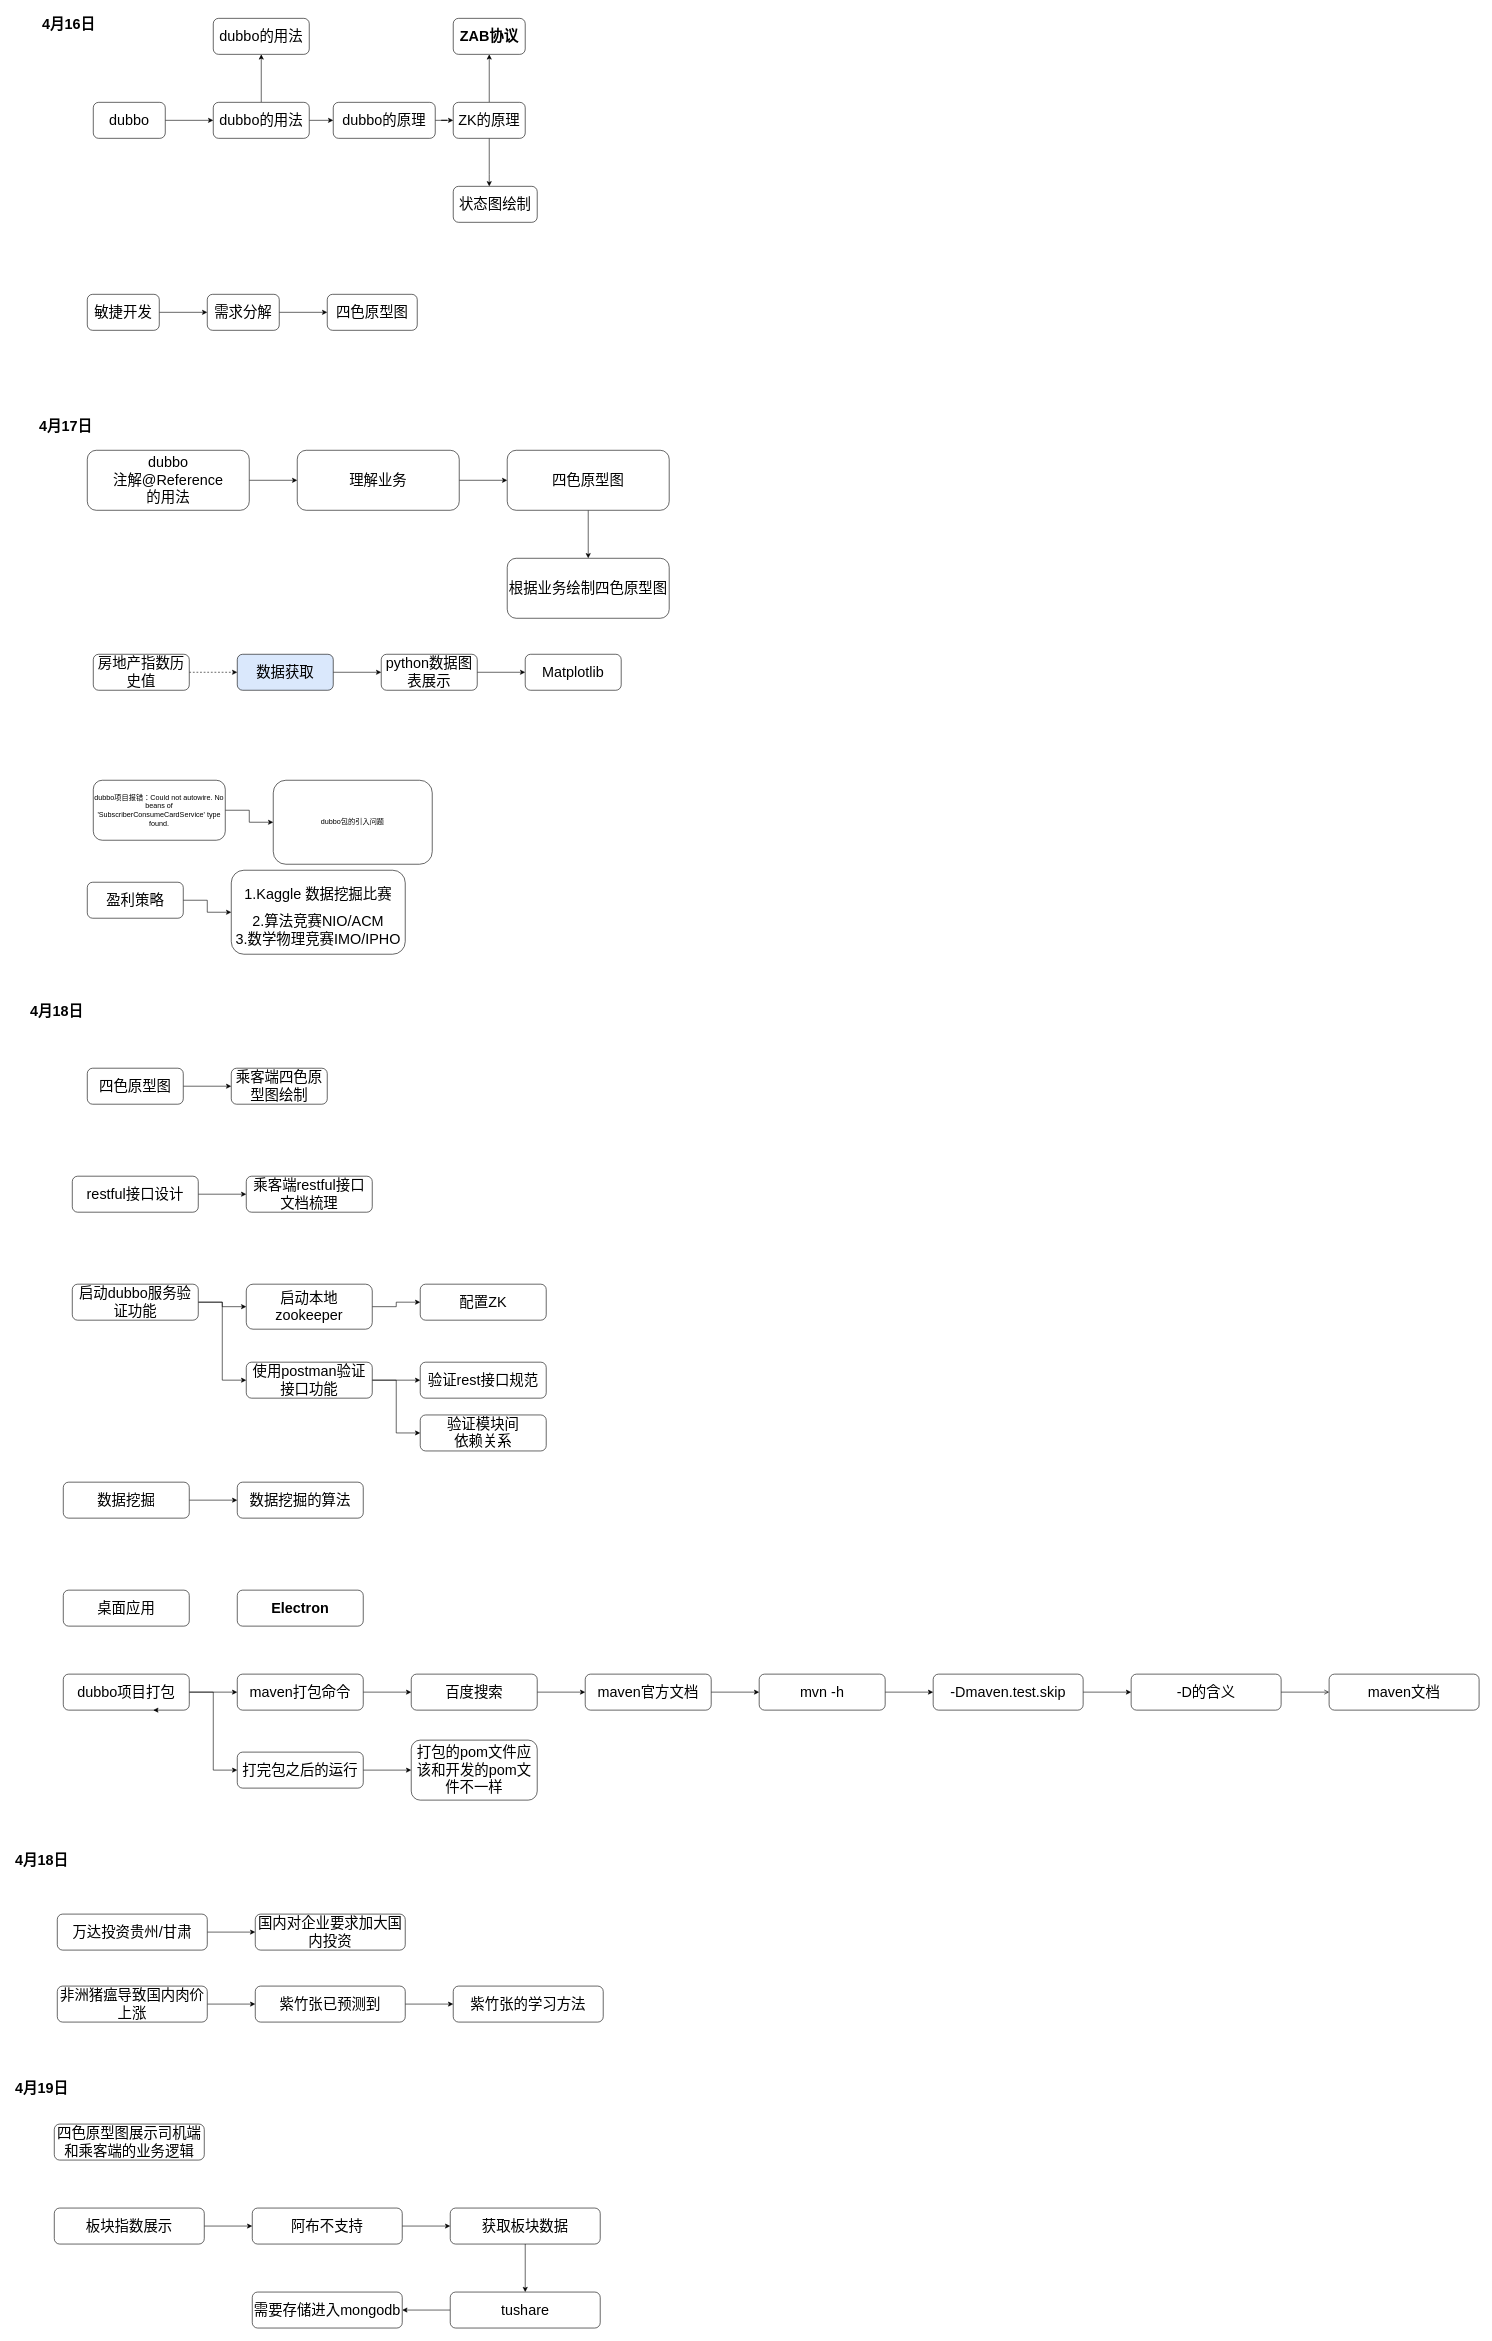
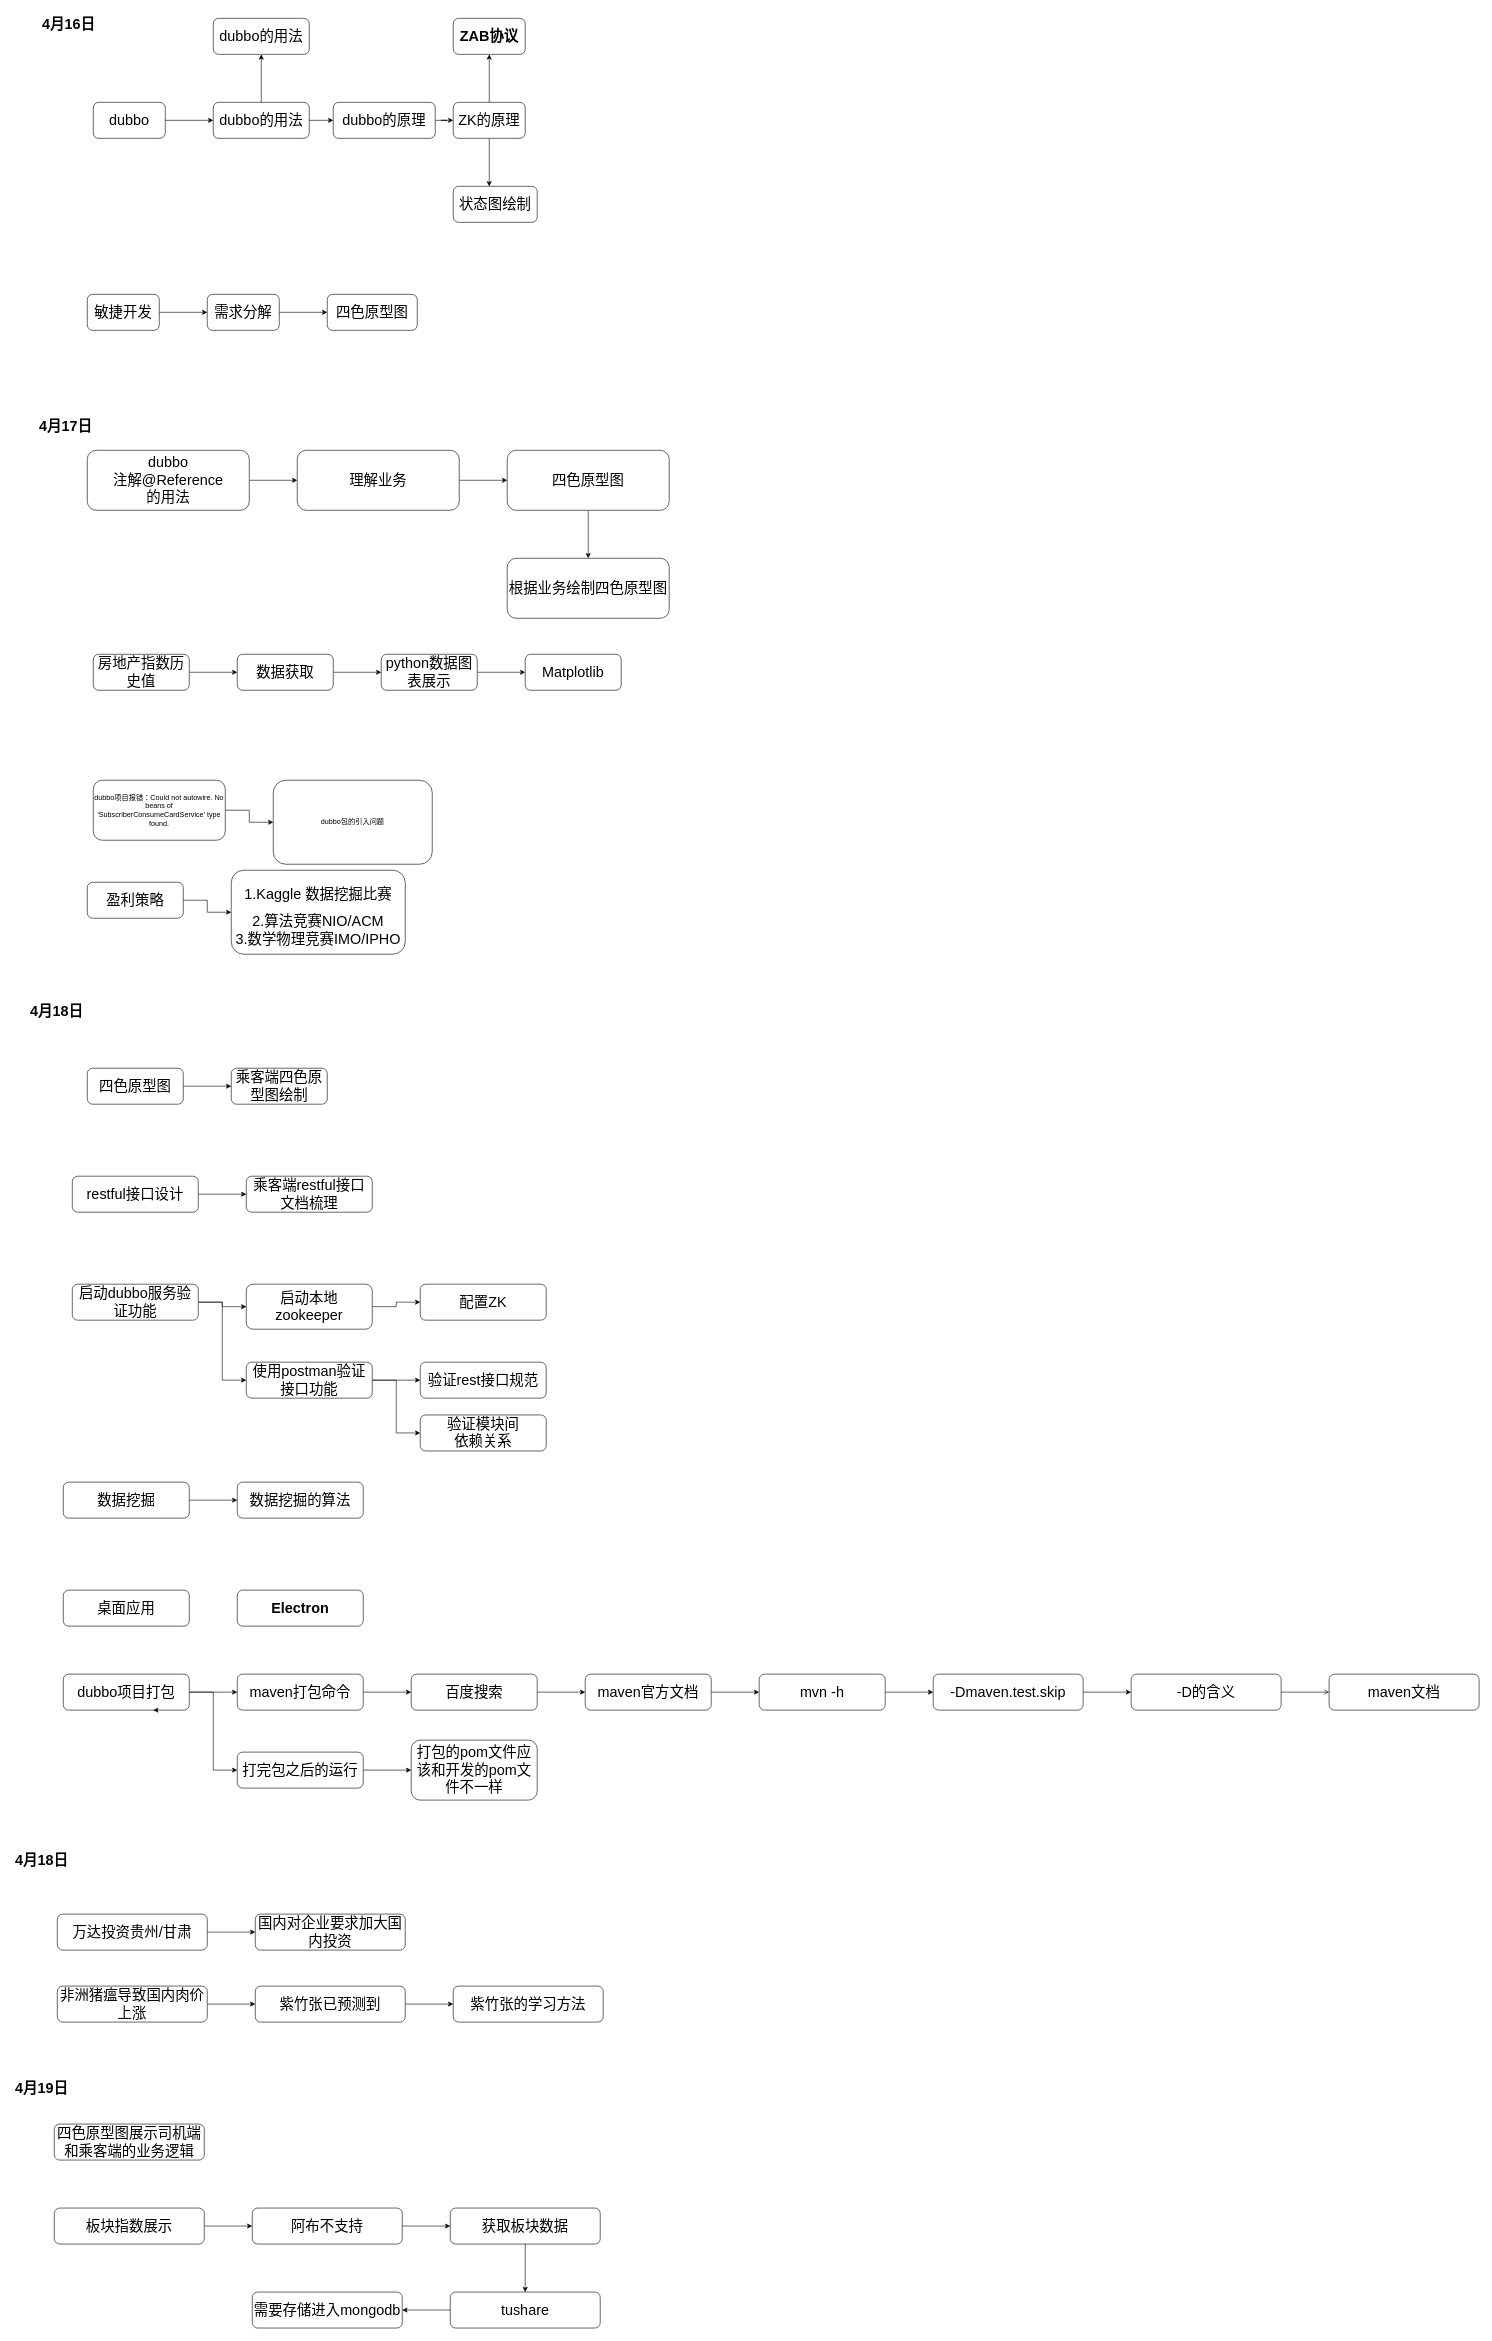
edge "房地产指数历史值" -> "数据获取": style dashed -> solid
node "数据获取": fillcolor #dae8fc -> #ffffff
